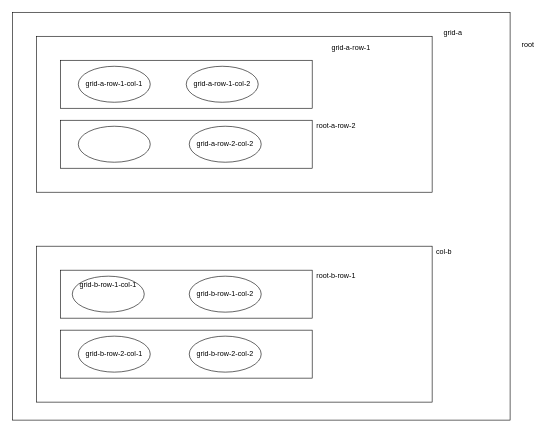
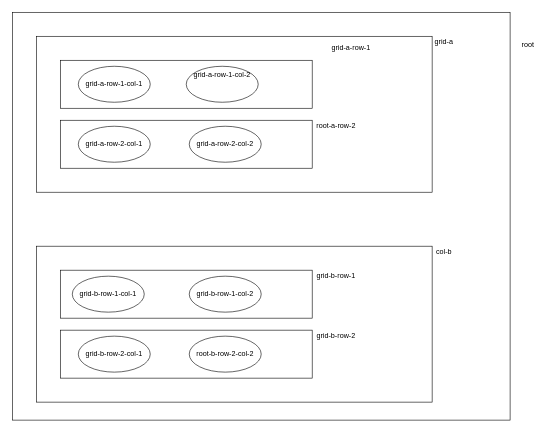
node "grid-a": moved (453, 33) -> (444, 42)
node "grid-a-row-1-col-2": moved (222, 84) -> (222, 75)
node "grid-a-row-2-col-1": added
node "root-b-row-1": label "root-b-row-1" -> "grid-b-row-1"
node "grid-b-row-1-col-1": moved (108, 285) -> (108, 294)
node "grid-b-row-2": added
node "grid-b-row-2-col-2": label "grid-b-row-2-col-2" -> "root-b-row-2-col-2"
